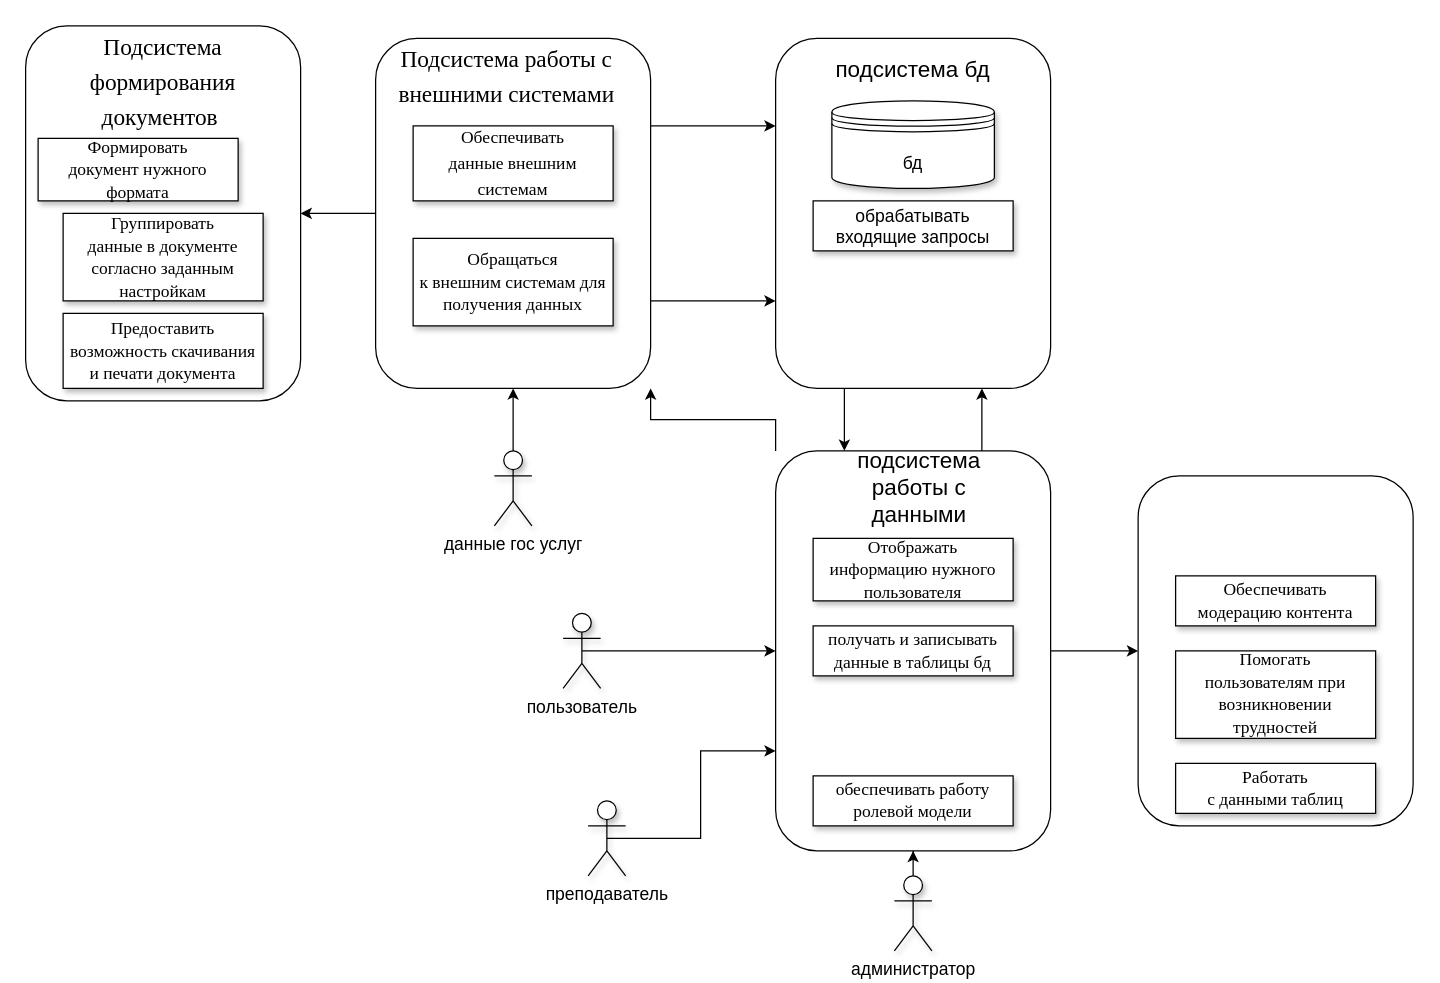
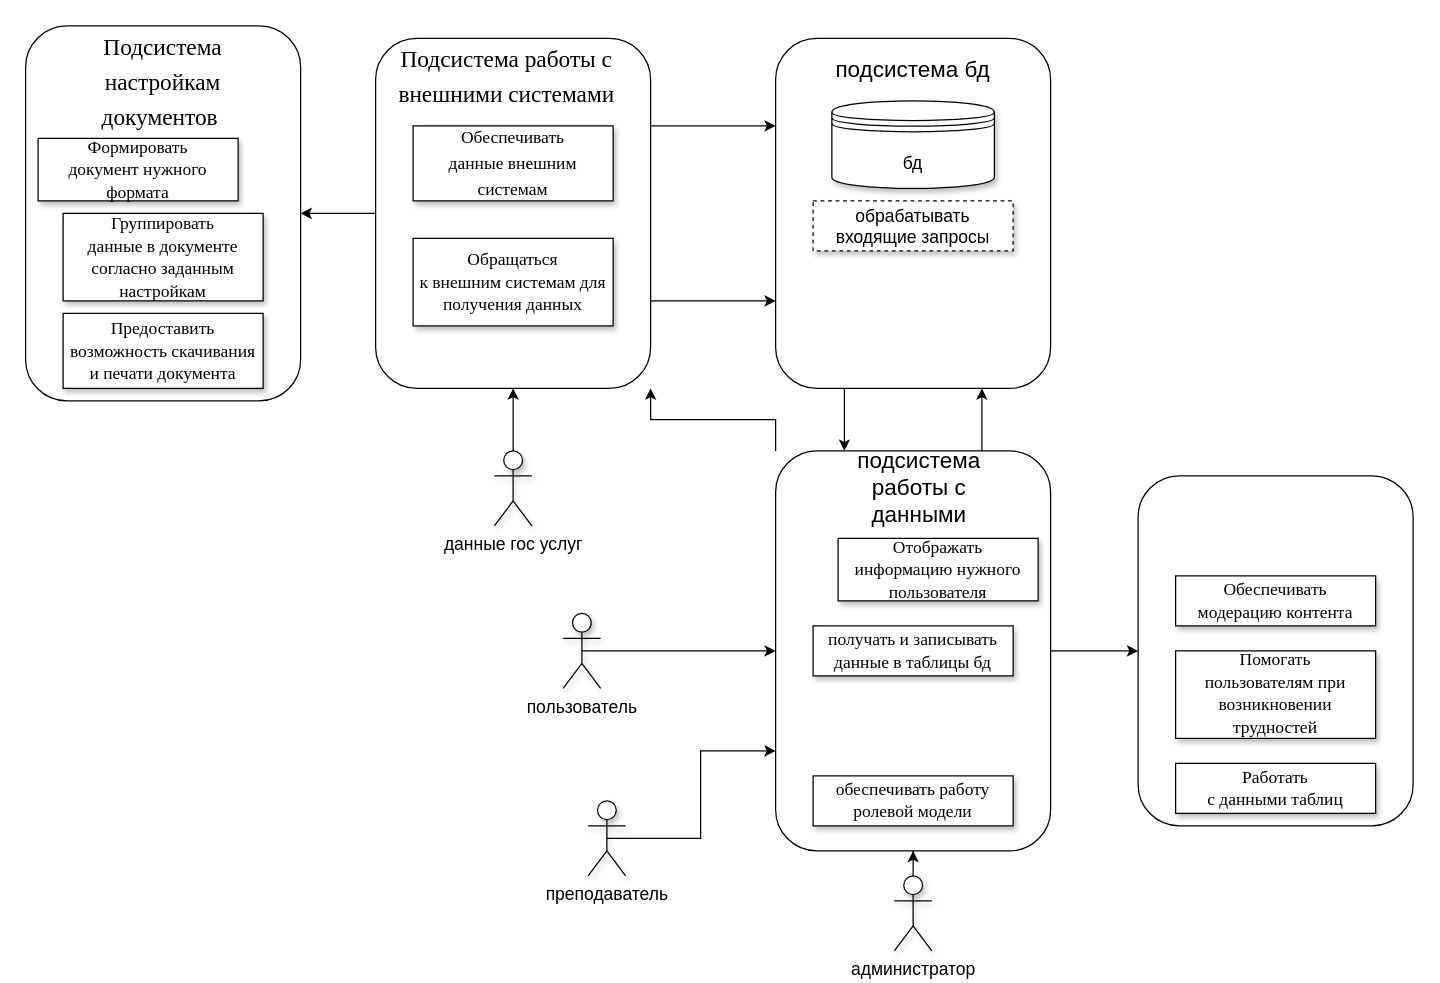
node "Подсистема формирования документов": label "Подсистема формирования документов" -> "Подсистема настройкам документов"
node "обрабатывать входящие запросы": style solid -> dashed
node "Отображать информацию нужного пользователя": moved (913, 569) -> (938, 569)
